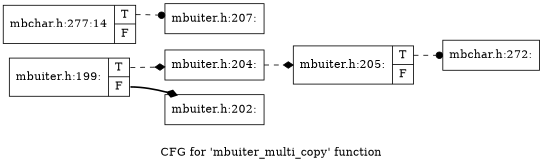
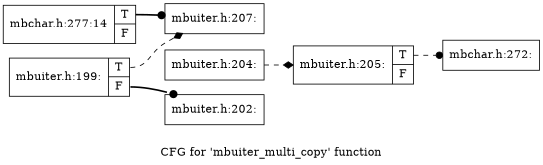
edge "mbchar.h:277:14" -> "mbuiter.h:207:": style dashed -> bold
edge "mbuiter.h:199:" -> "mbuiter.h:204:": now "mbuiter.h:199:" -> "mbuiter.h:207:"
edge "mbuiter.h:199:" -> "mbuiter.h:202:": arrowhead diamond -> dot
